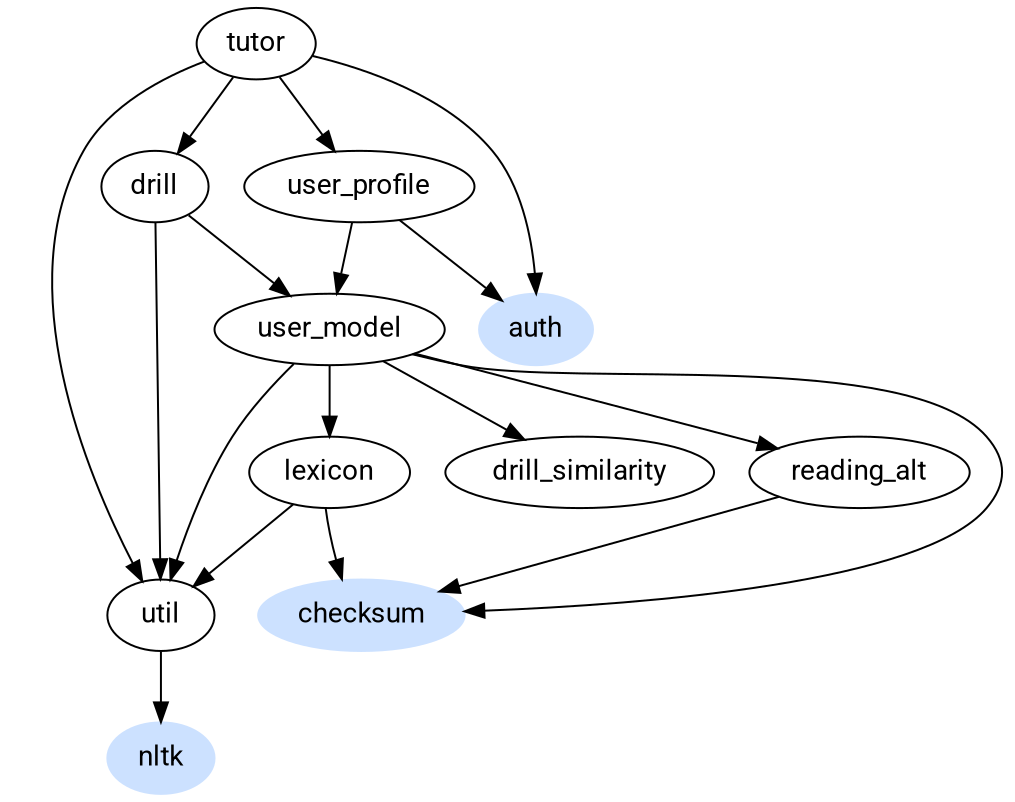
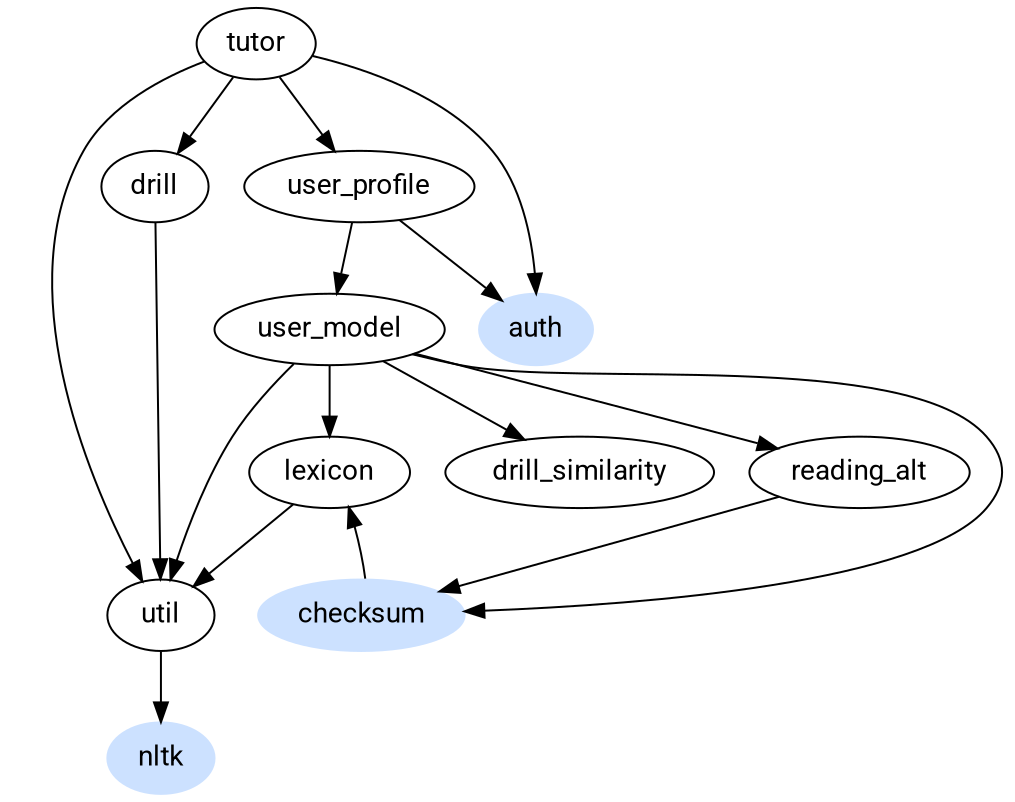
edge "drill" -> "user_model": removed
edge "lexicon" -> "checksum": reversed
